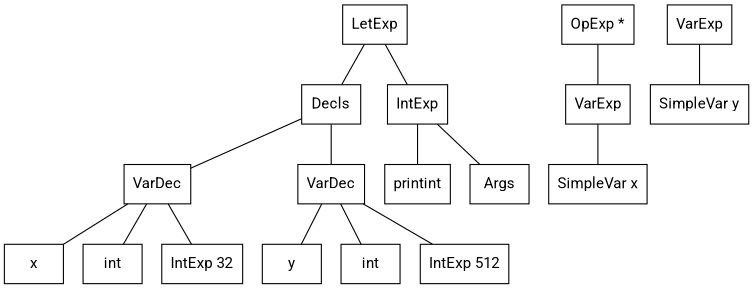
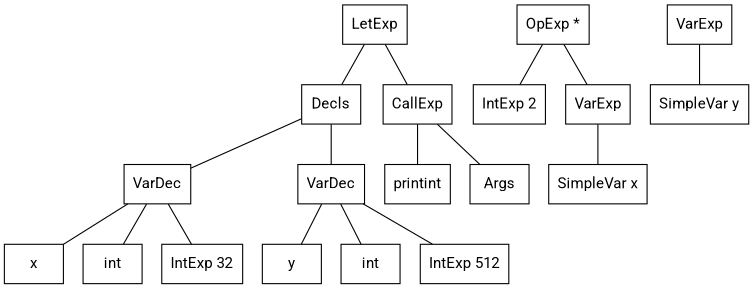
node "IntExp": label "IntExp" -> "CallExp"
node "IntExp 2": added
